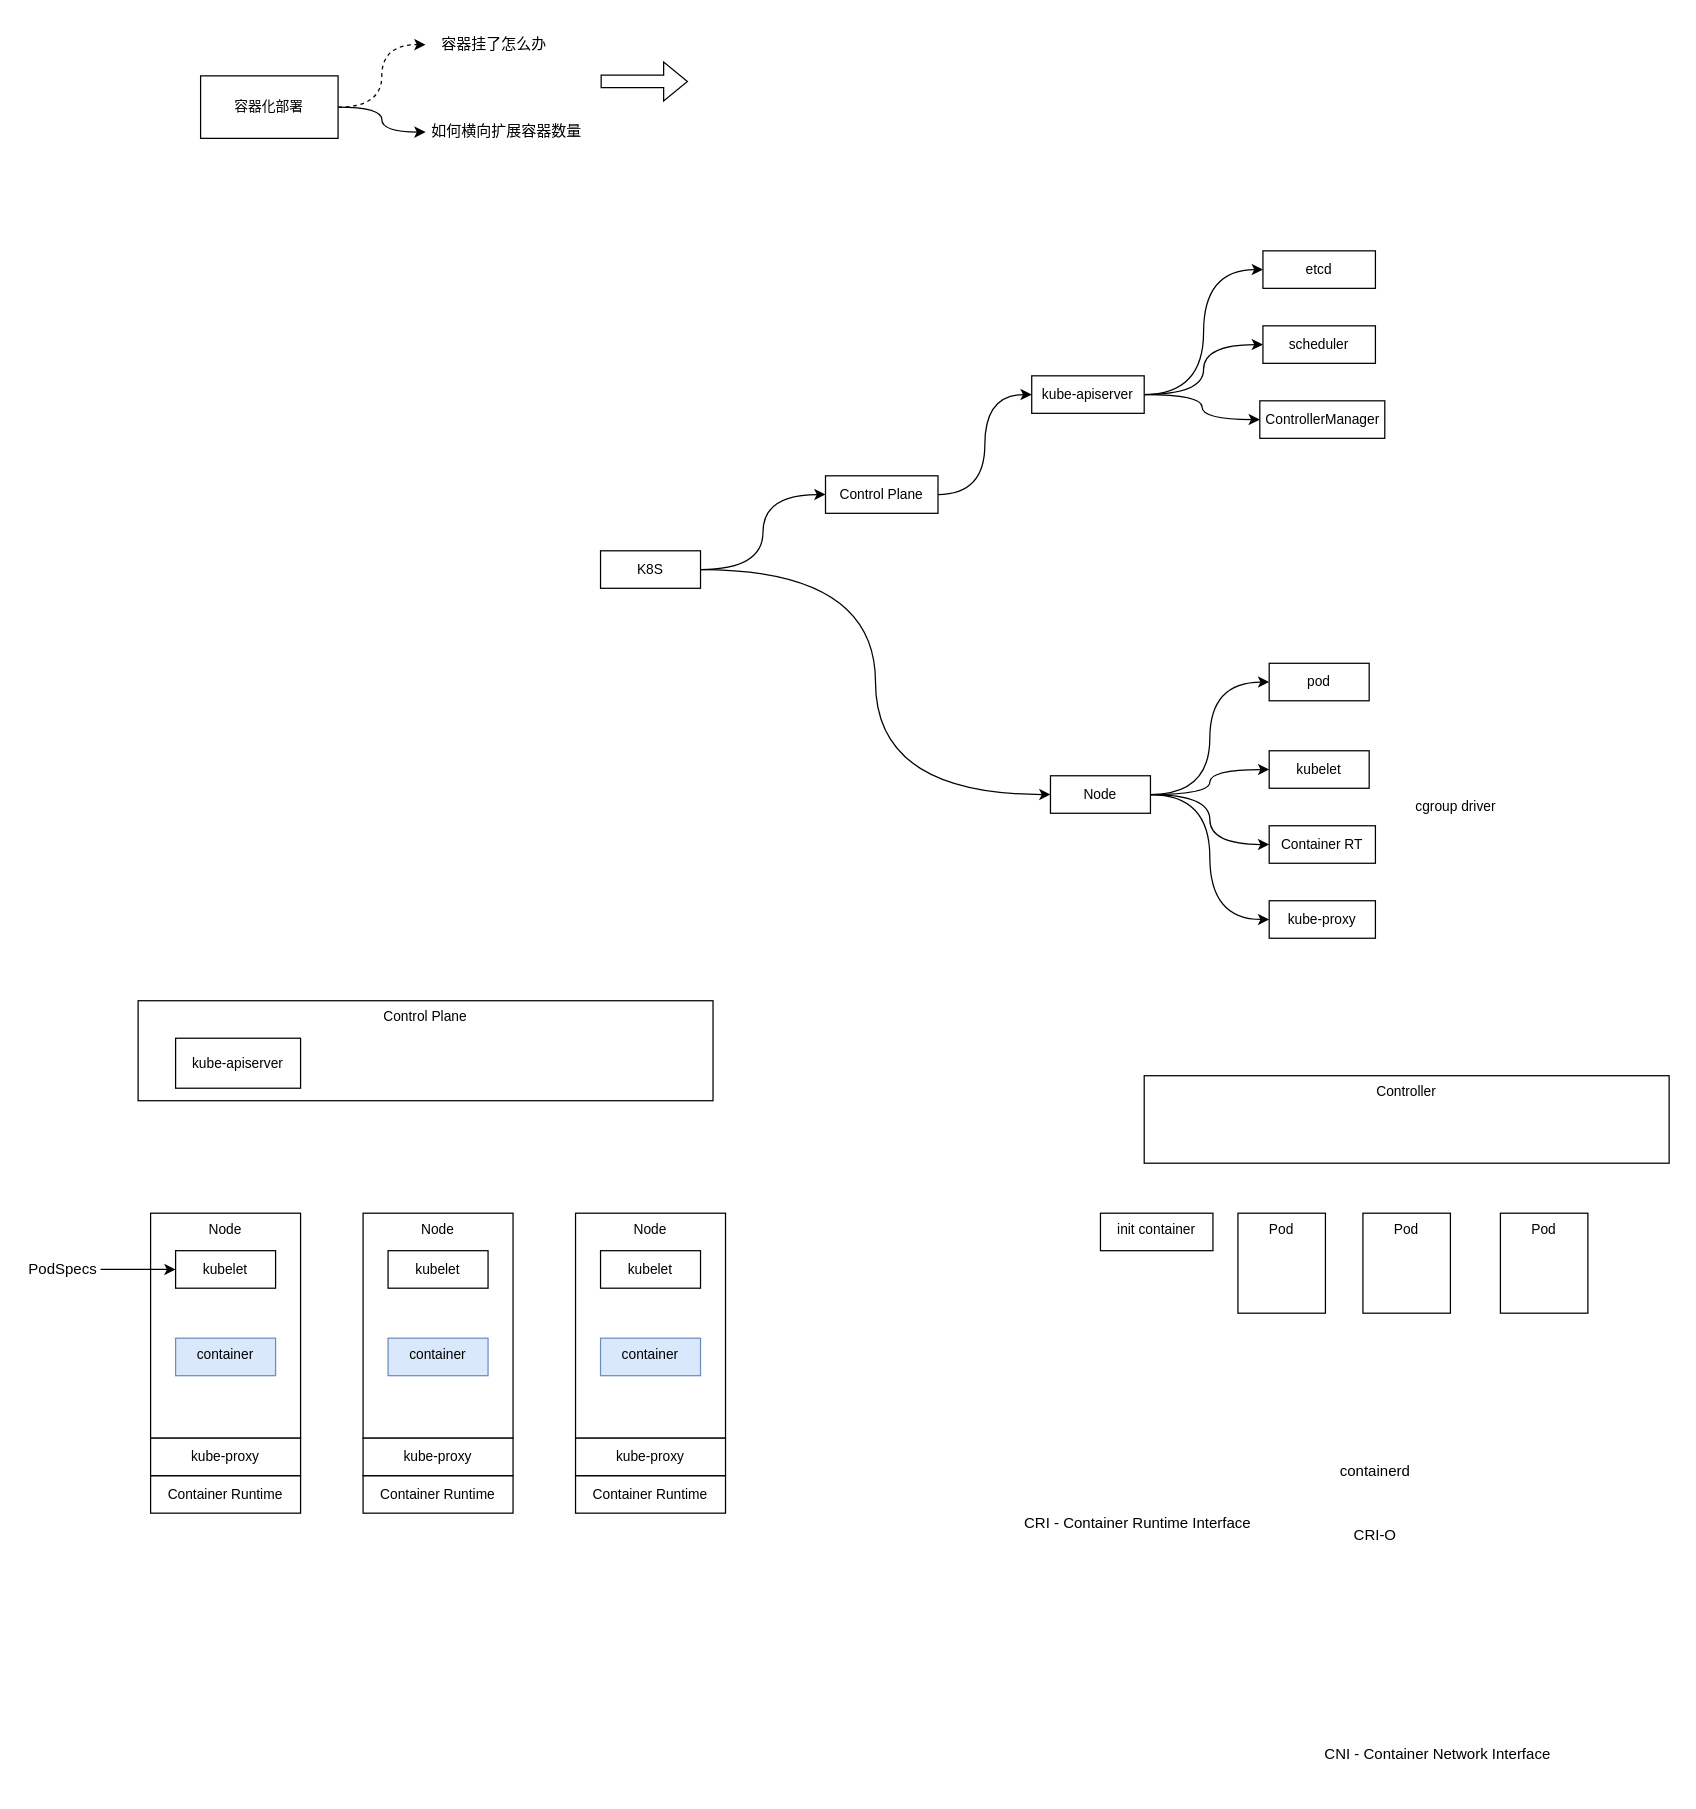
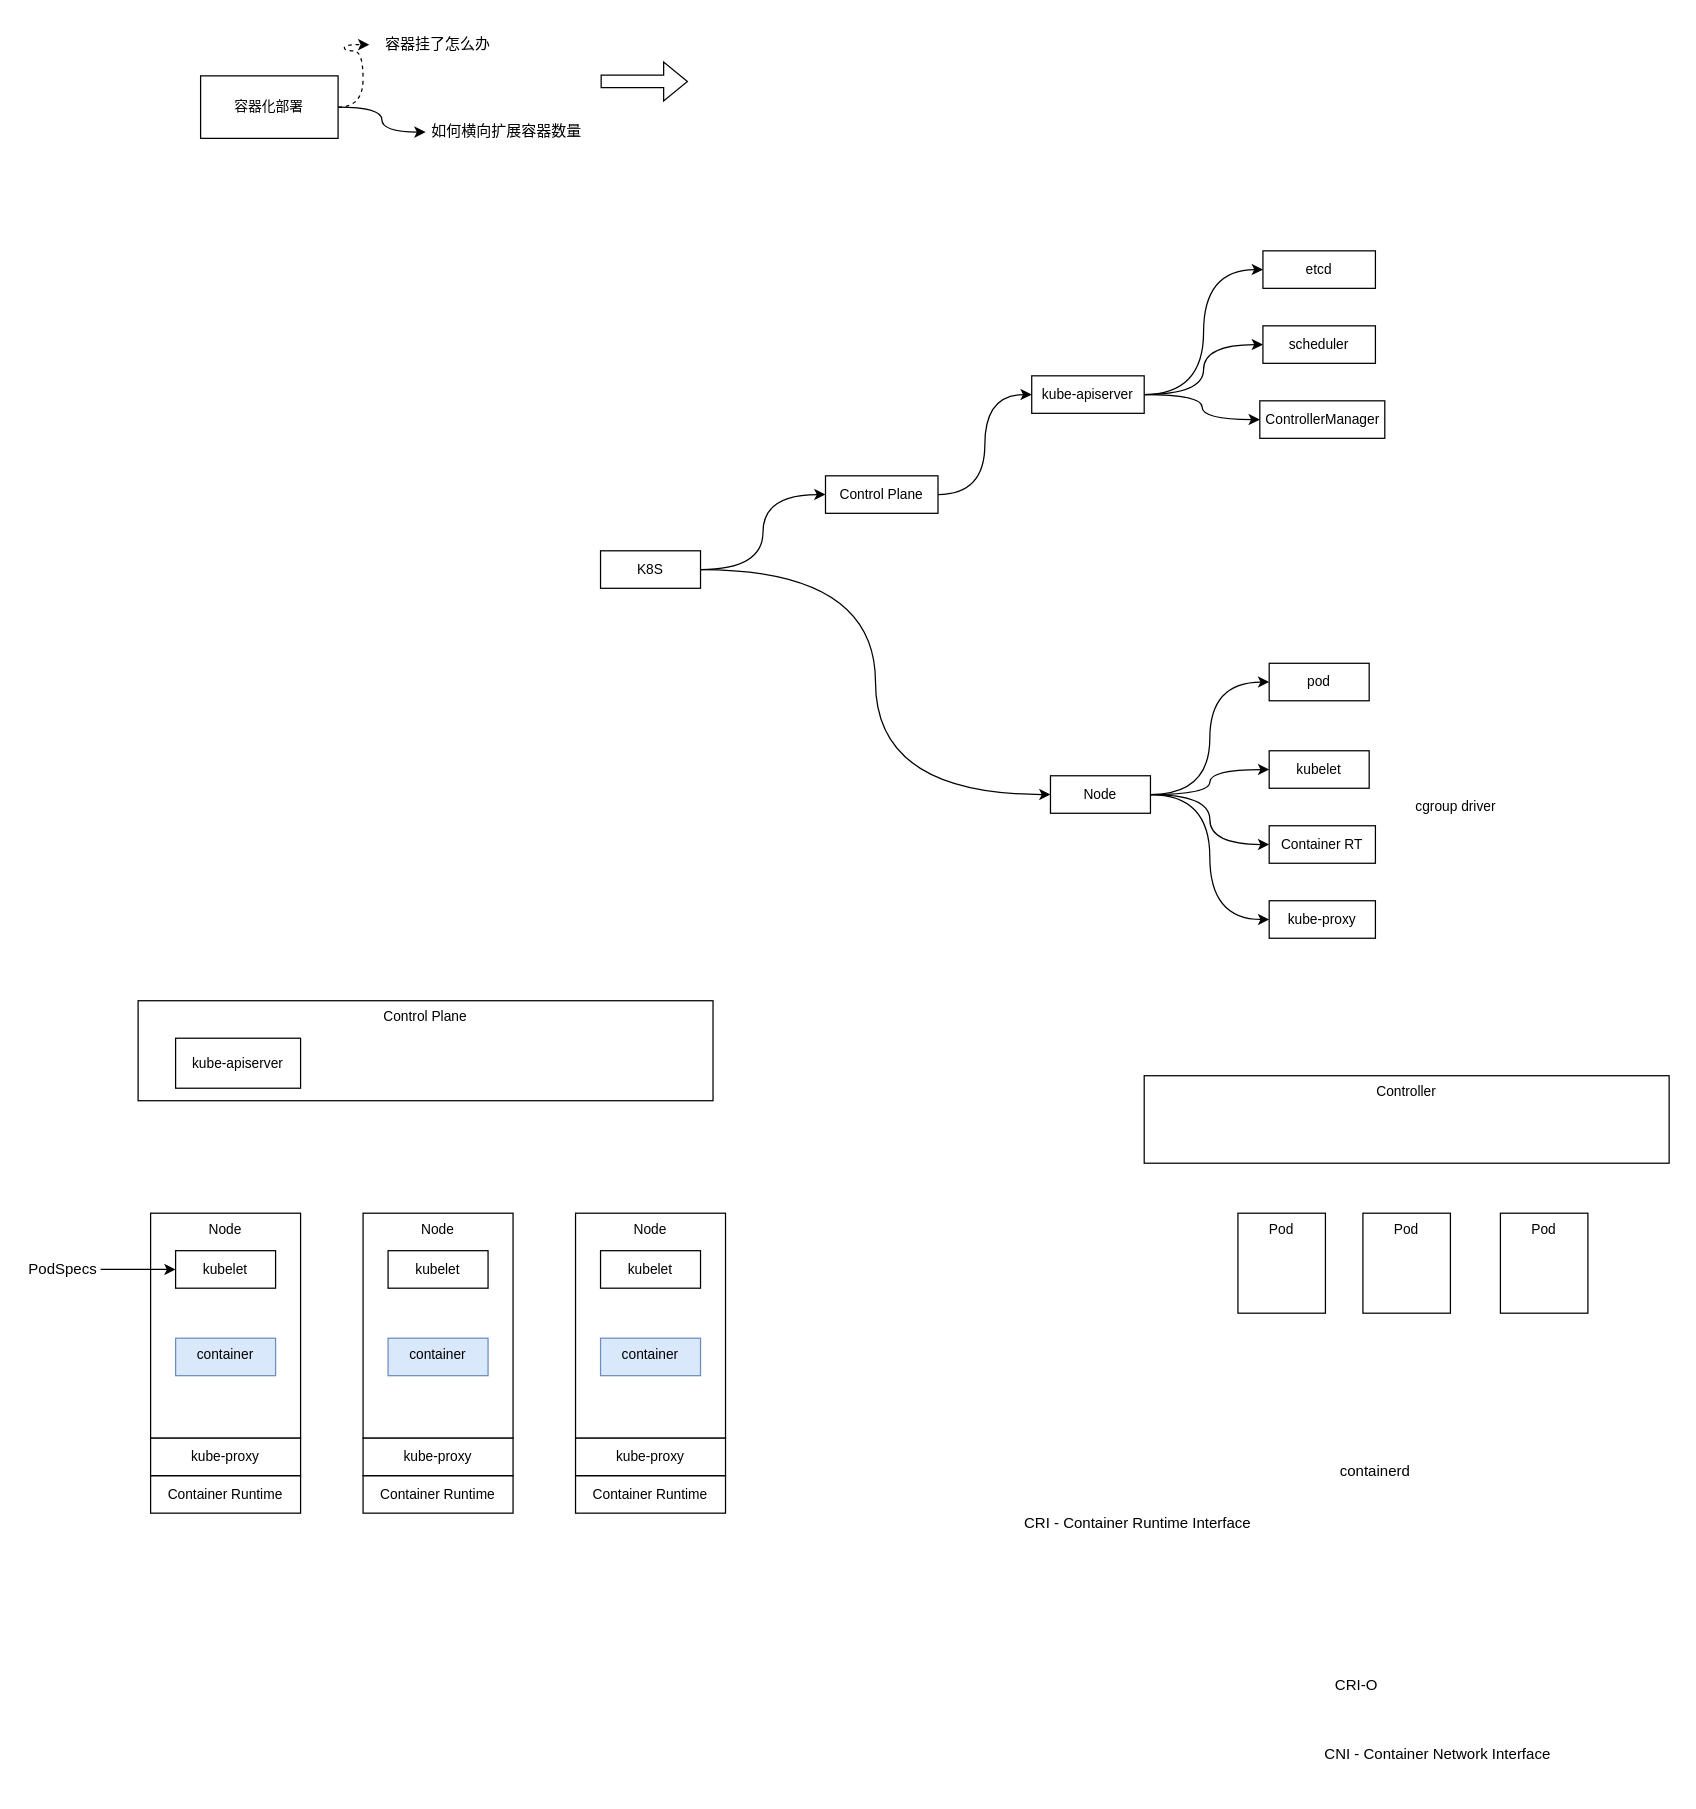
node "容器挂了怎么办": moved (494, 44) -> (438, 44)
node "init container": removed
node "CRI-O": moved (1376, 1535) -> (1357, 1685)
